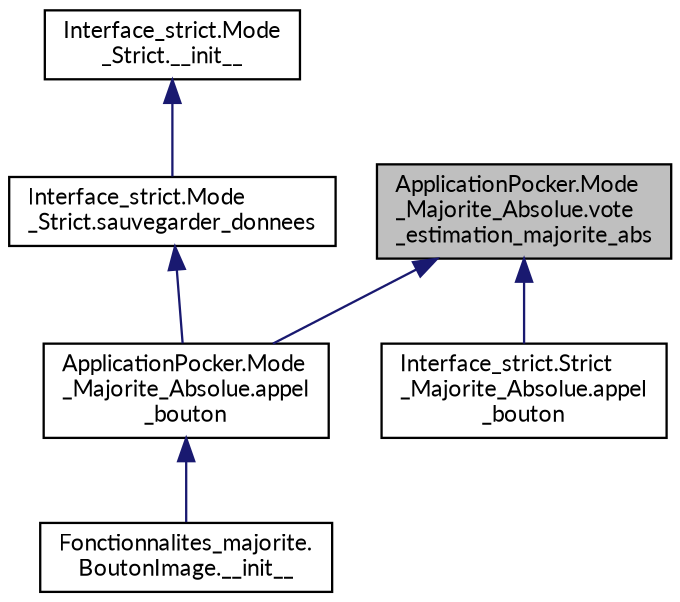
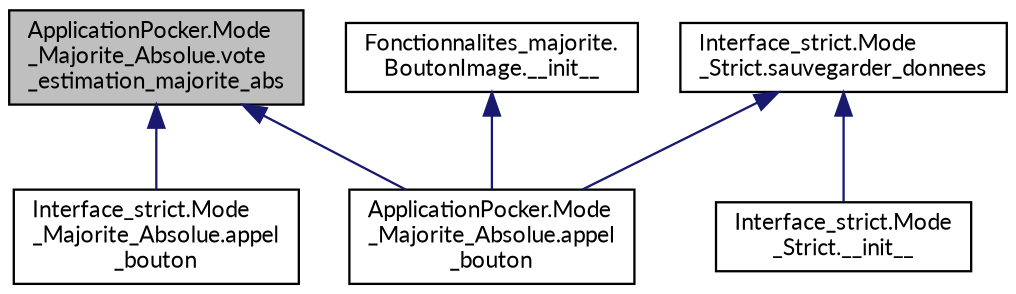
edge "Interface_strict.Mode _Strict.sauvegarder_donnees" -> "Interface_strict.Mode _Strict.__init__": reversed
node "Interface_strict.Strict _Majorite_Absolue.appel _bouton": label "Interface_strict.Strict _Majorite_Absolue.appel _bouton" -> "Interface_strict.Mode _Majorite_Absolue.appel _bouton"
edge "Fonctionnalites_majorite. BoutonImage.__init__" -> "ApplicationPocker.Mode _Majorite_Absolue.appel _bouton": reversed
